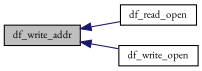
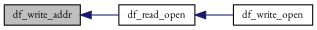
edge "df_write_open" -> "df_write_addr": now "df_write_open" -> "df_read_open"
